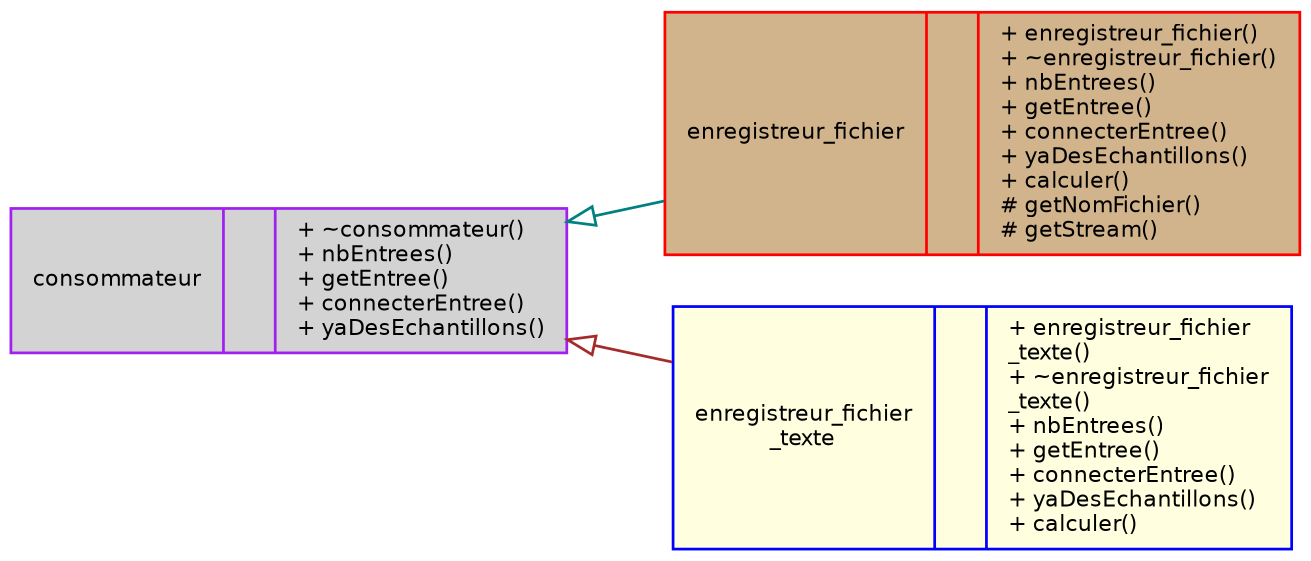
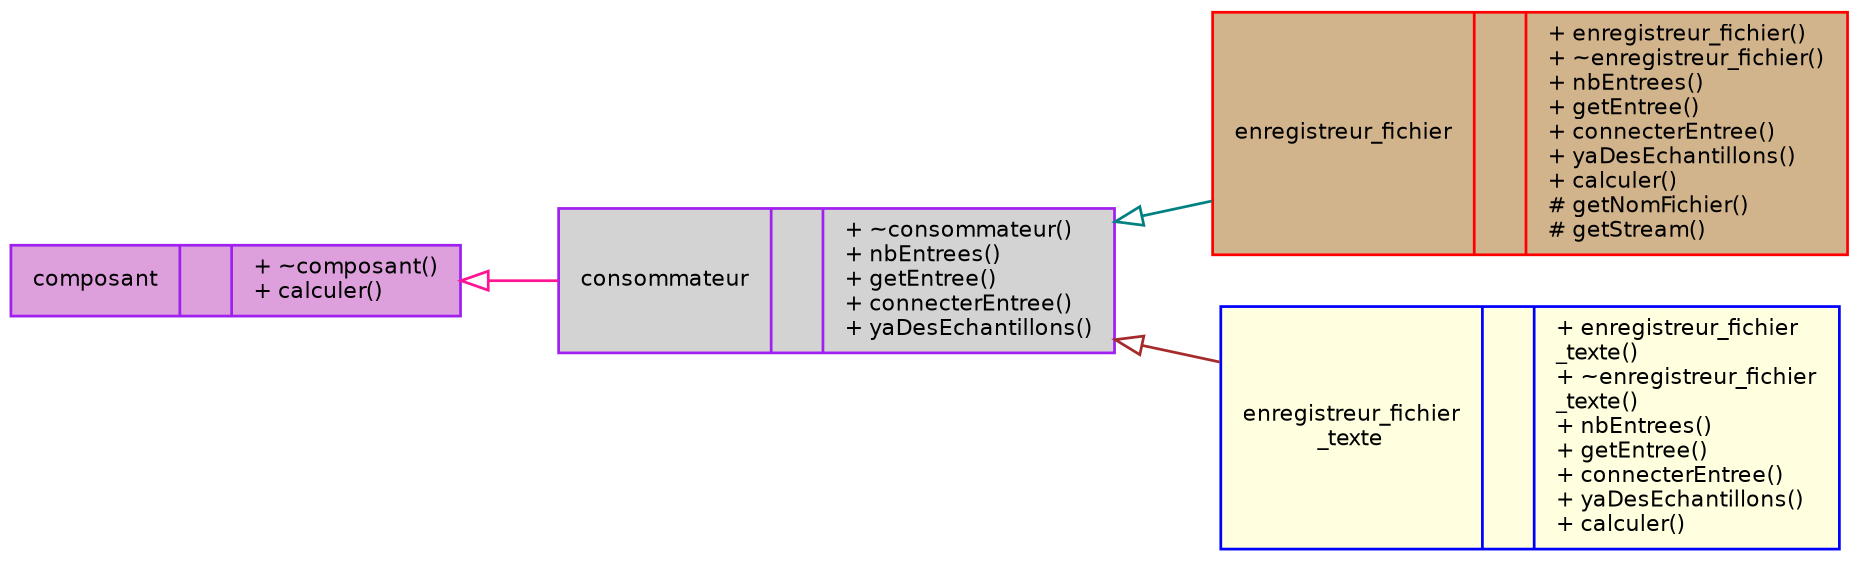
node "composant": added
